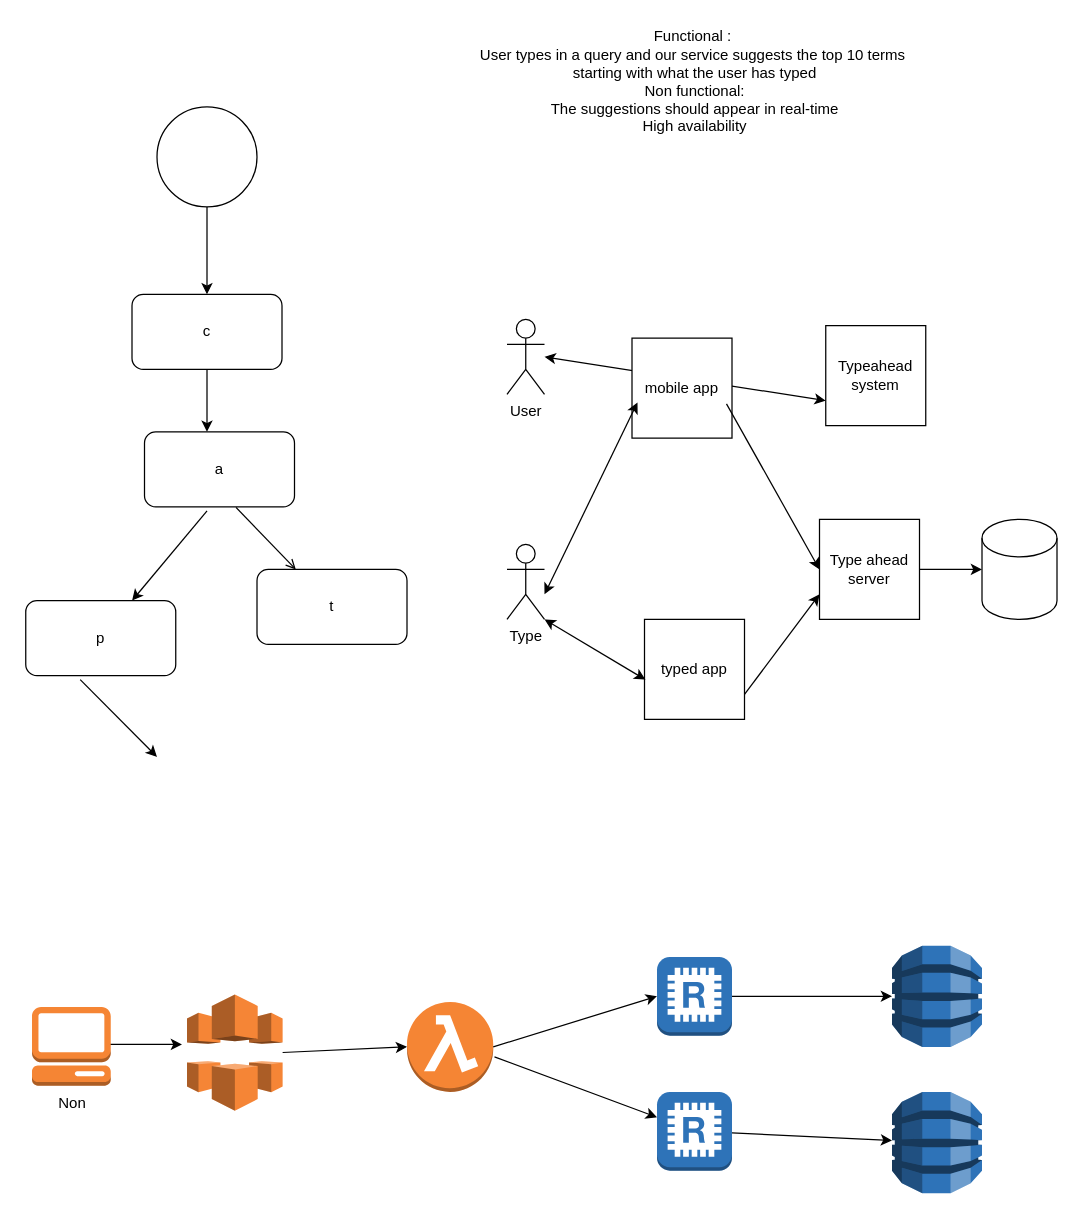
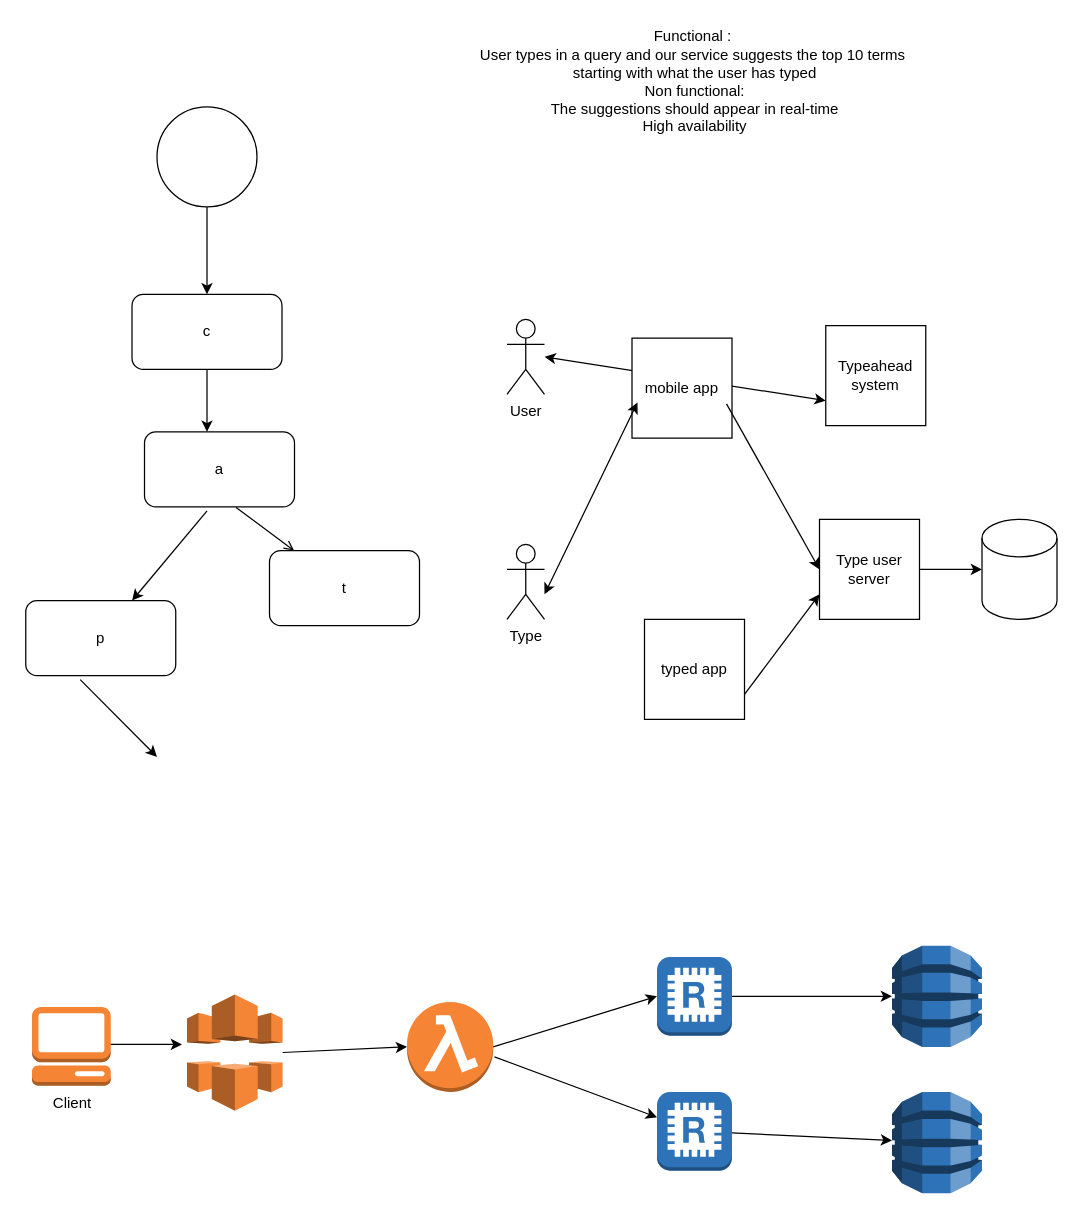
node "Type ahead server": label "Type ahead server" -> "Type user server"
node "t": moved (332, 607) -> (344, 588)
edge "Type" -- "typed app": removed
node "Non": label "Non" -> "Client"
